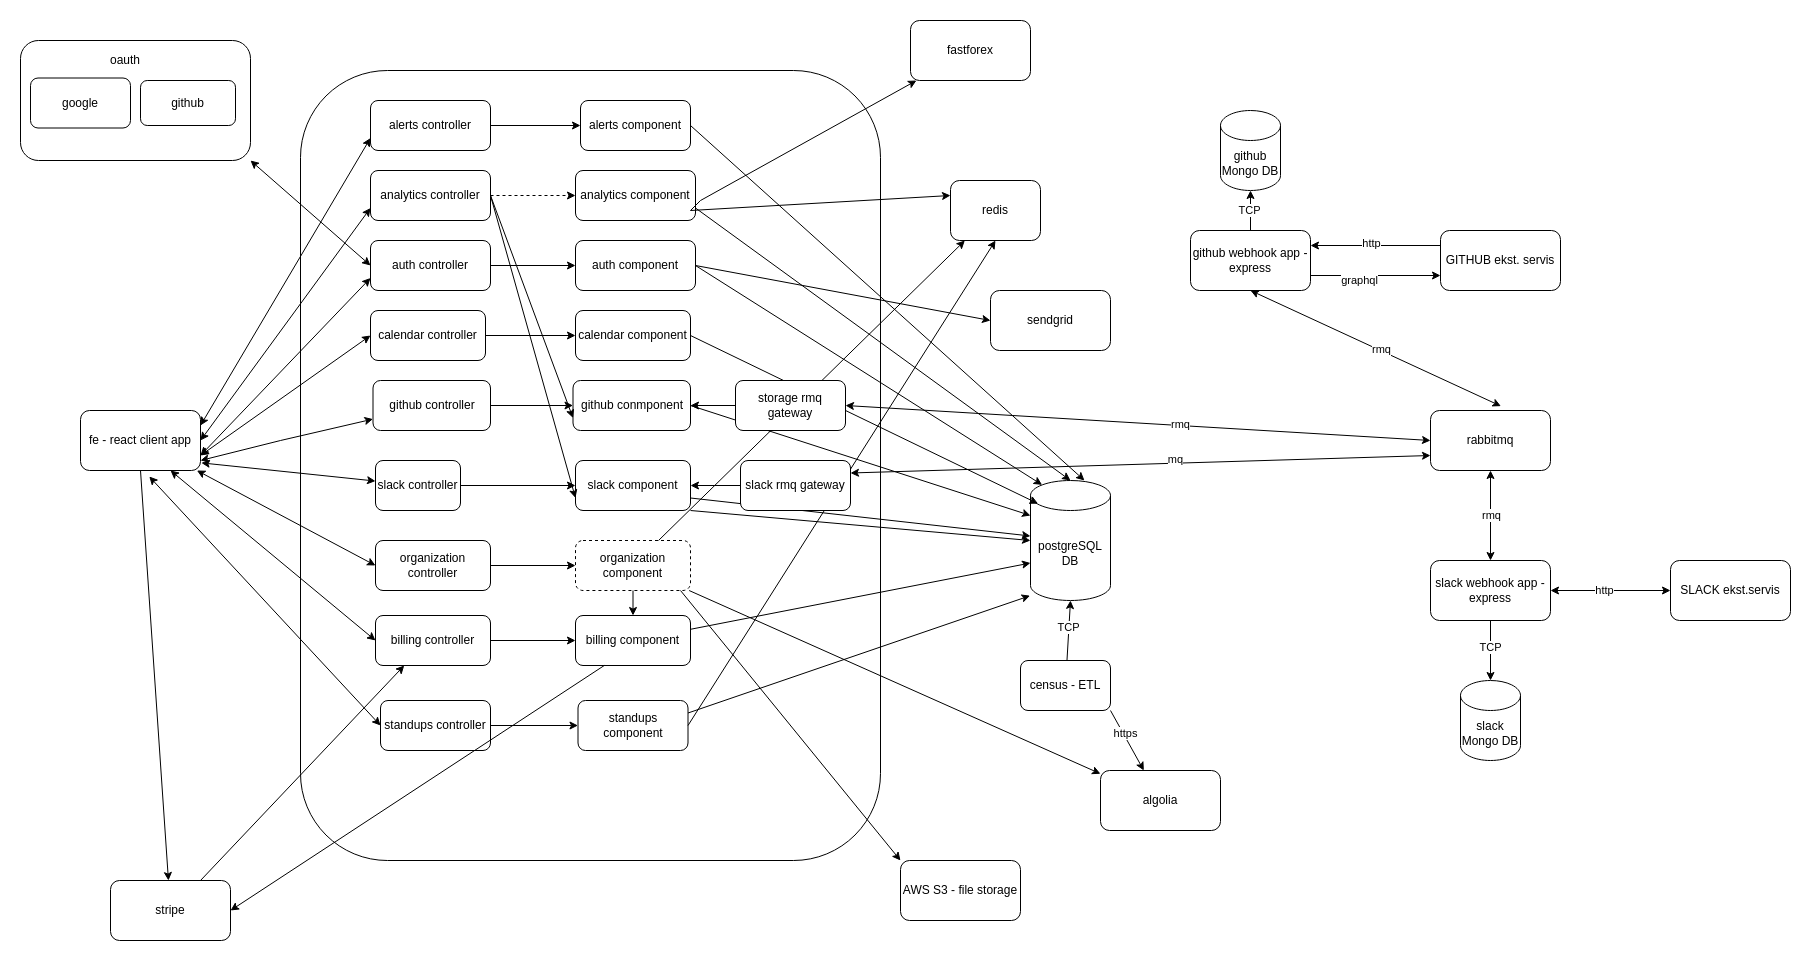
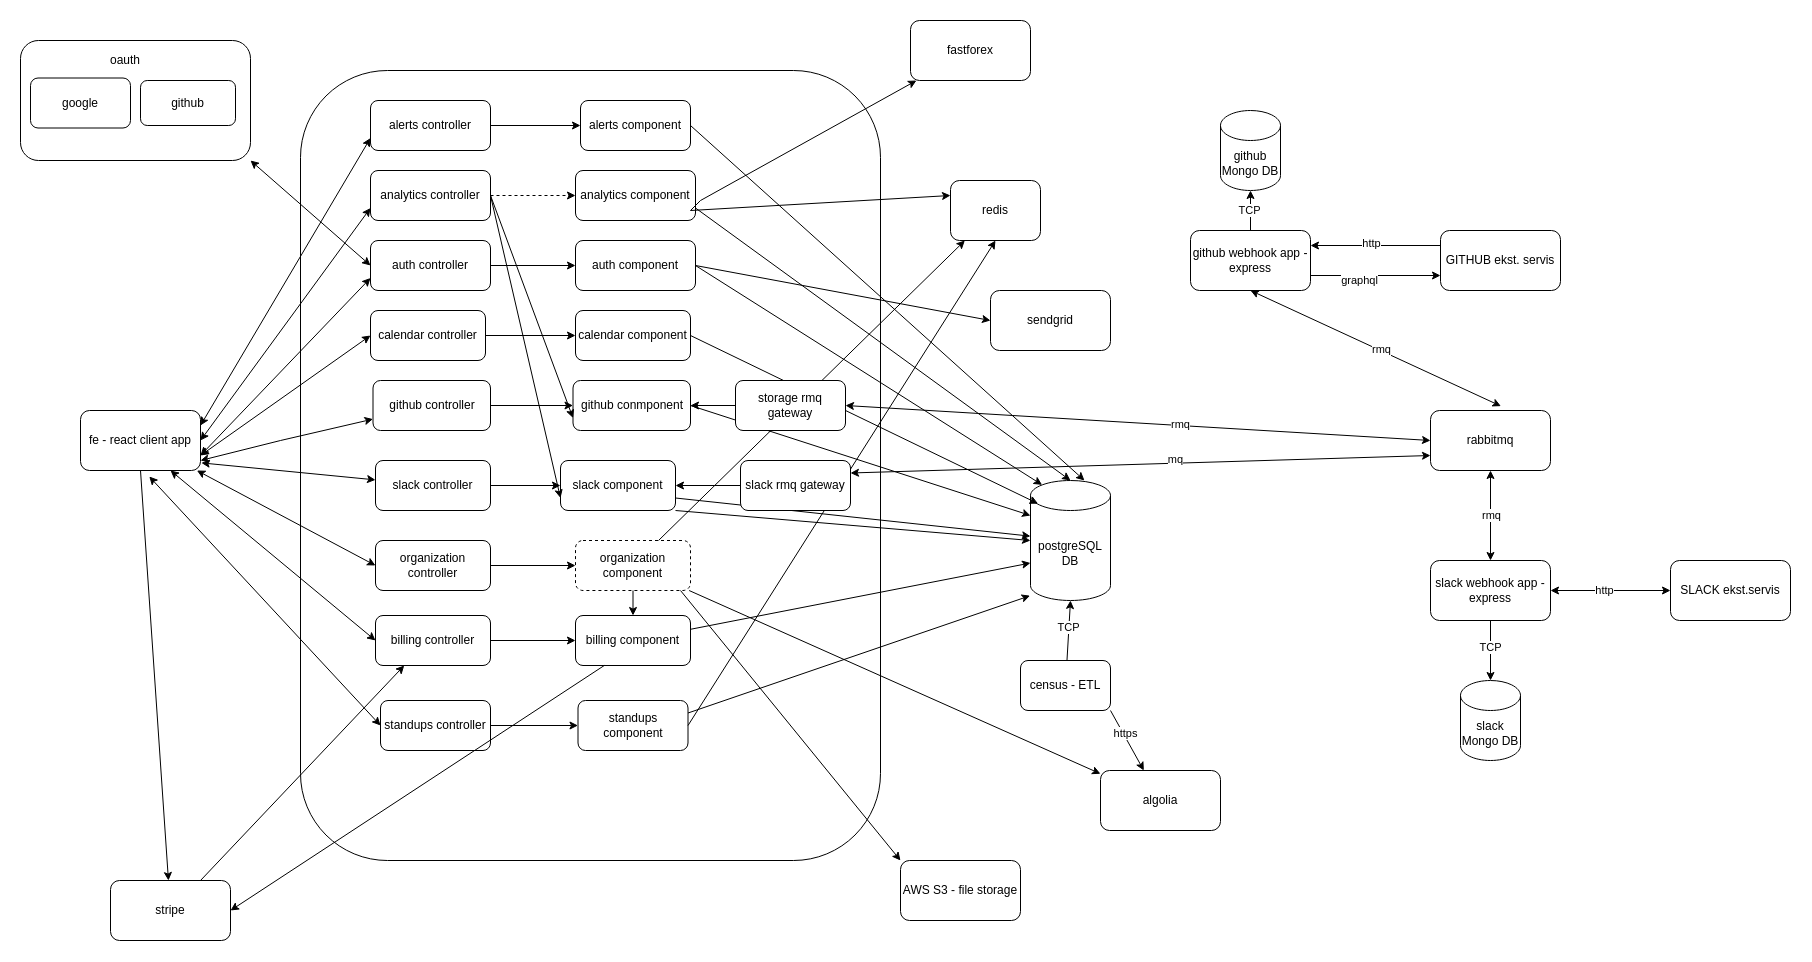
node "slack controller": size 85x50 -> 115x50
node "slack component": moved (633, 486) -> (618, 486)
